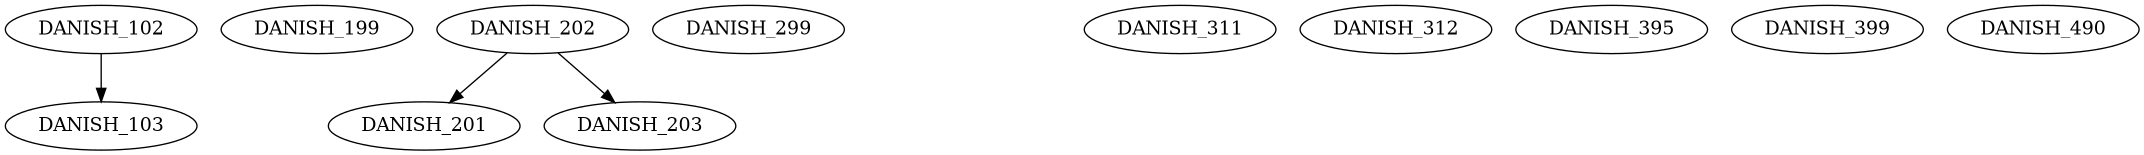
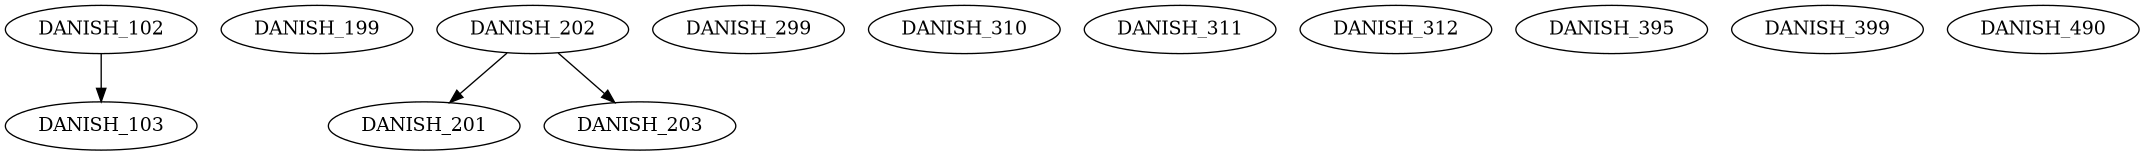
node "DANISH_310": added
